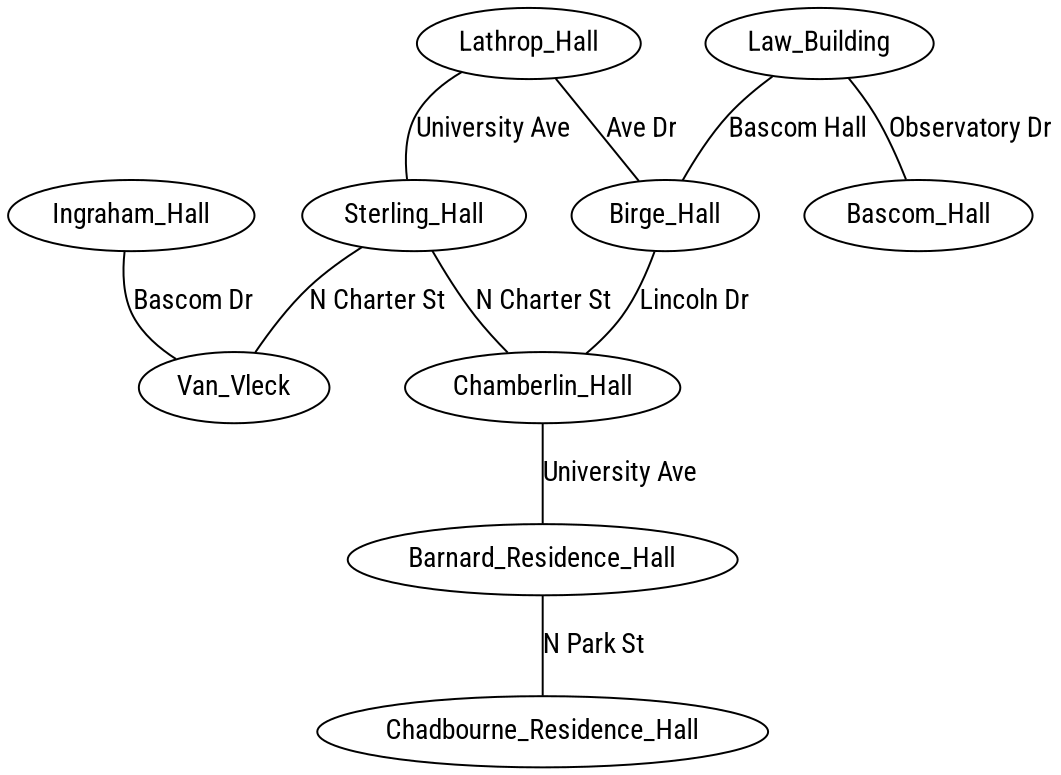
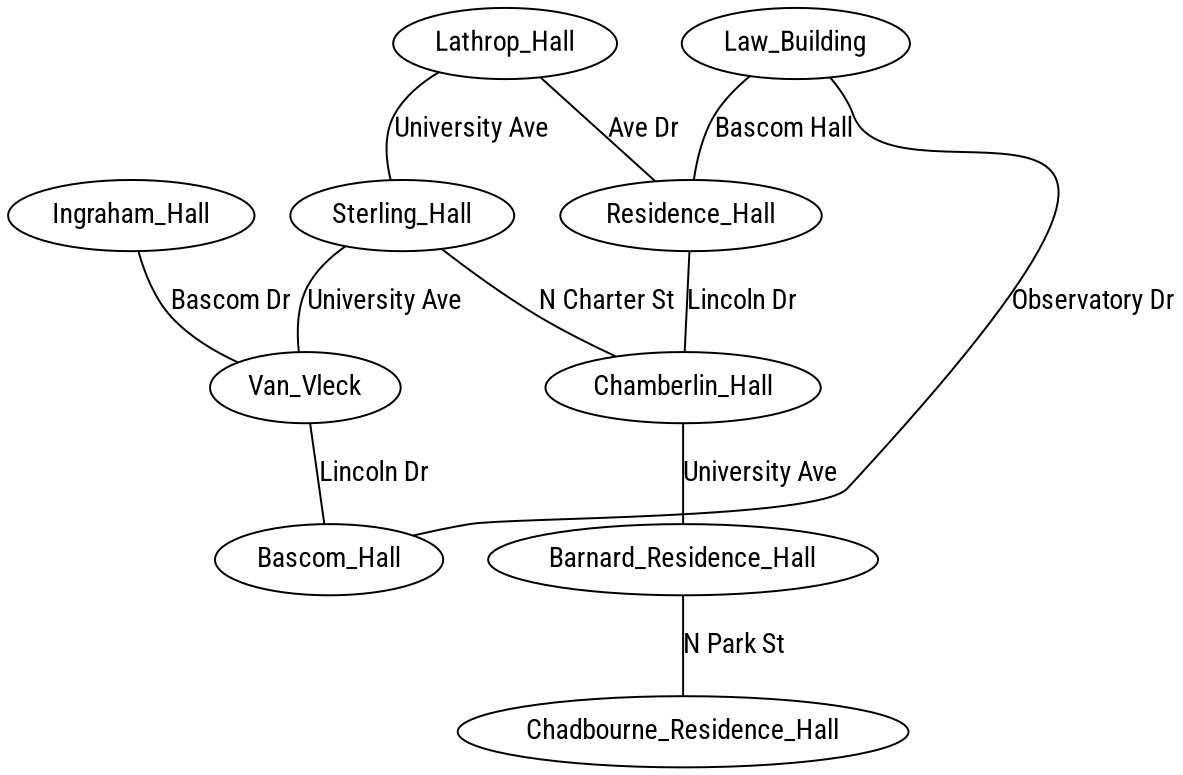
node "Birge_Hall": label "Birge_Hall" -> "Residence_Hall"
edge "Sterling_Hall" -- "Van_Vleck": label "N Charter St" -> "University Ave"
edge "Van_Vleck" -- "Bascom_Hall": added, label "Lincoln Dr"
